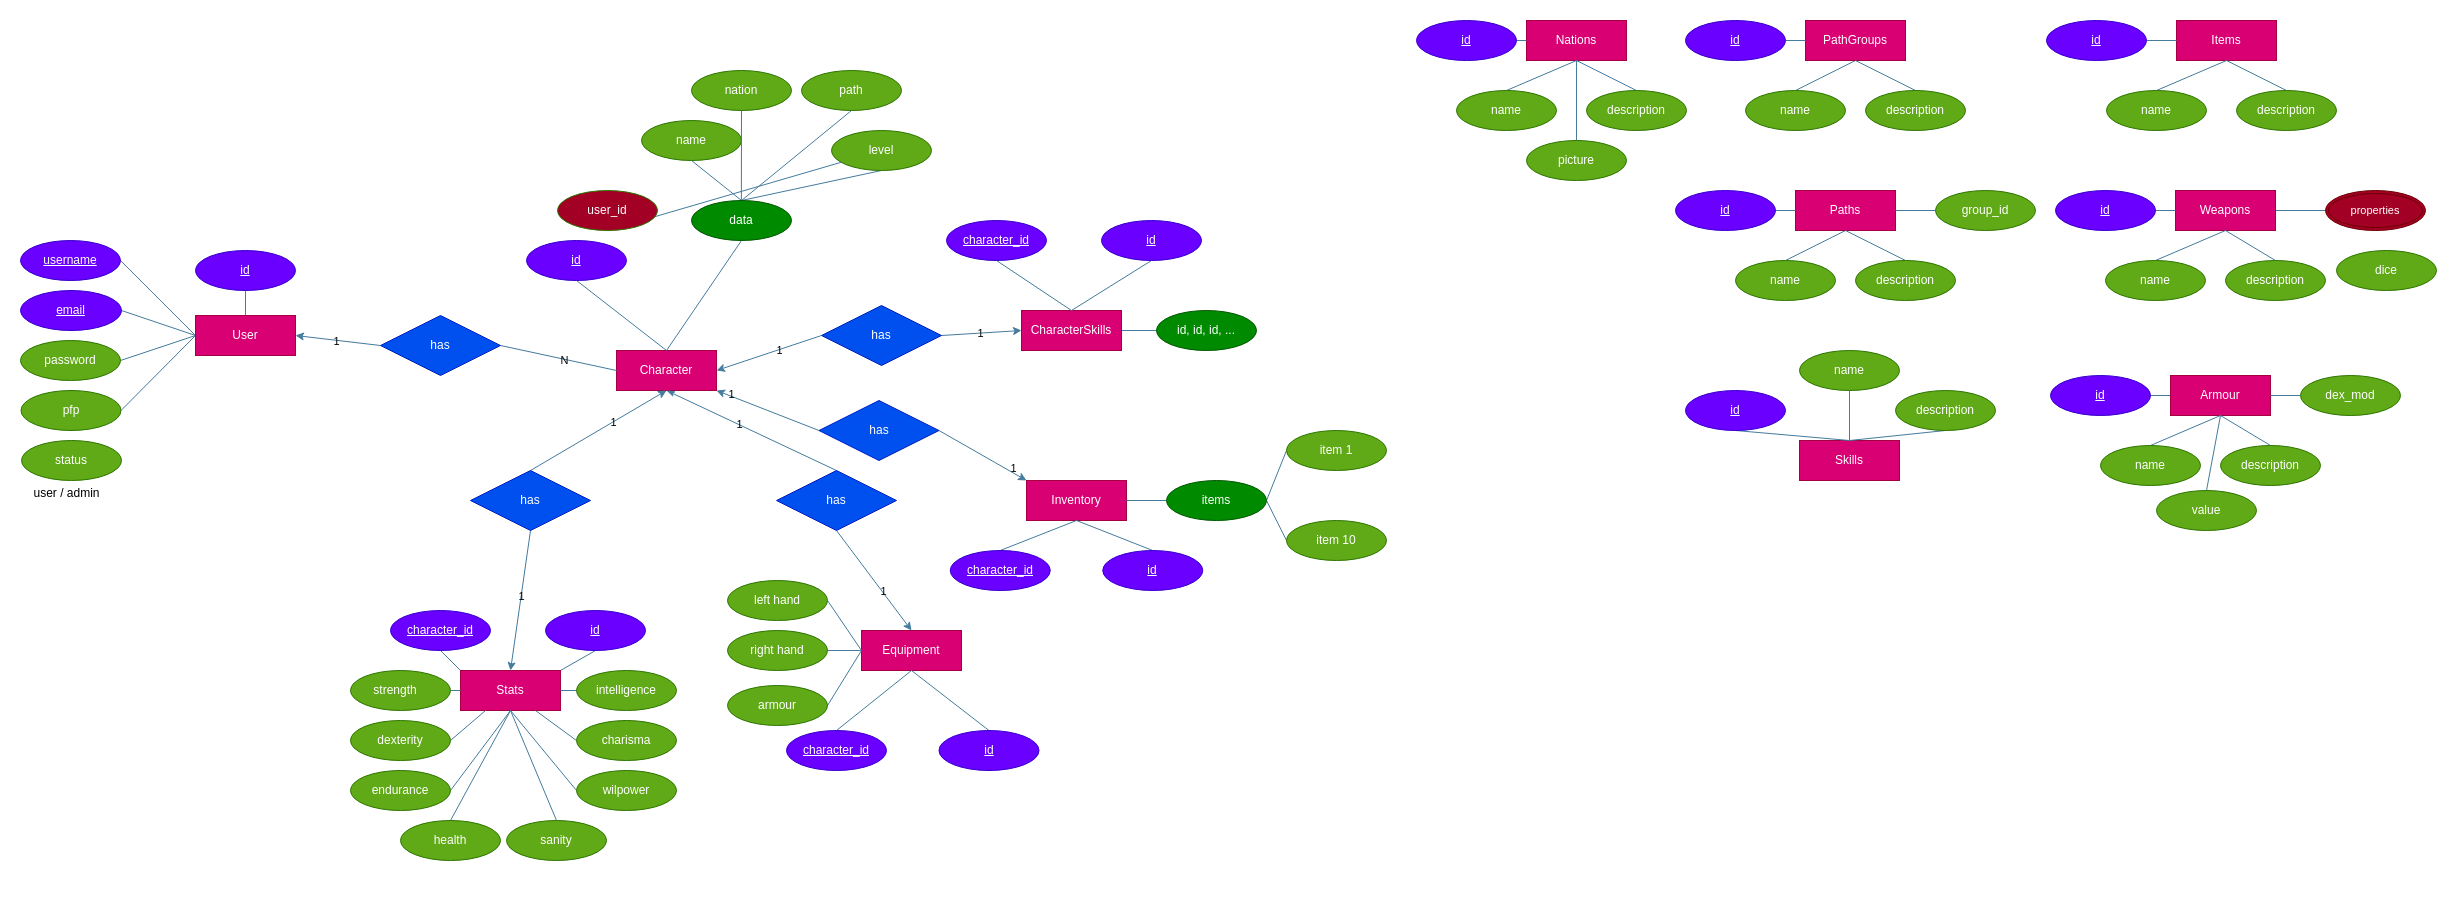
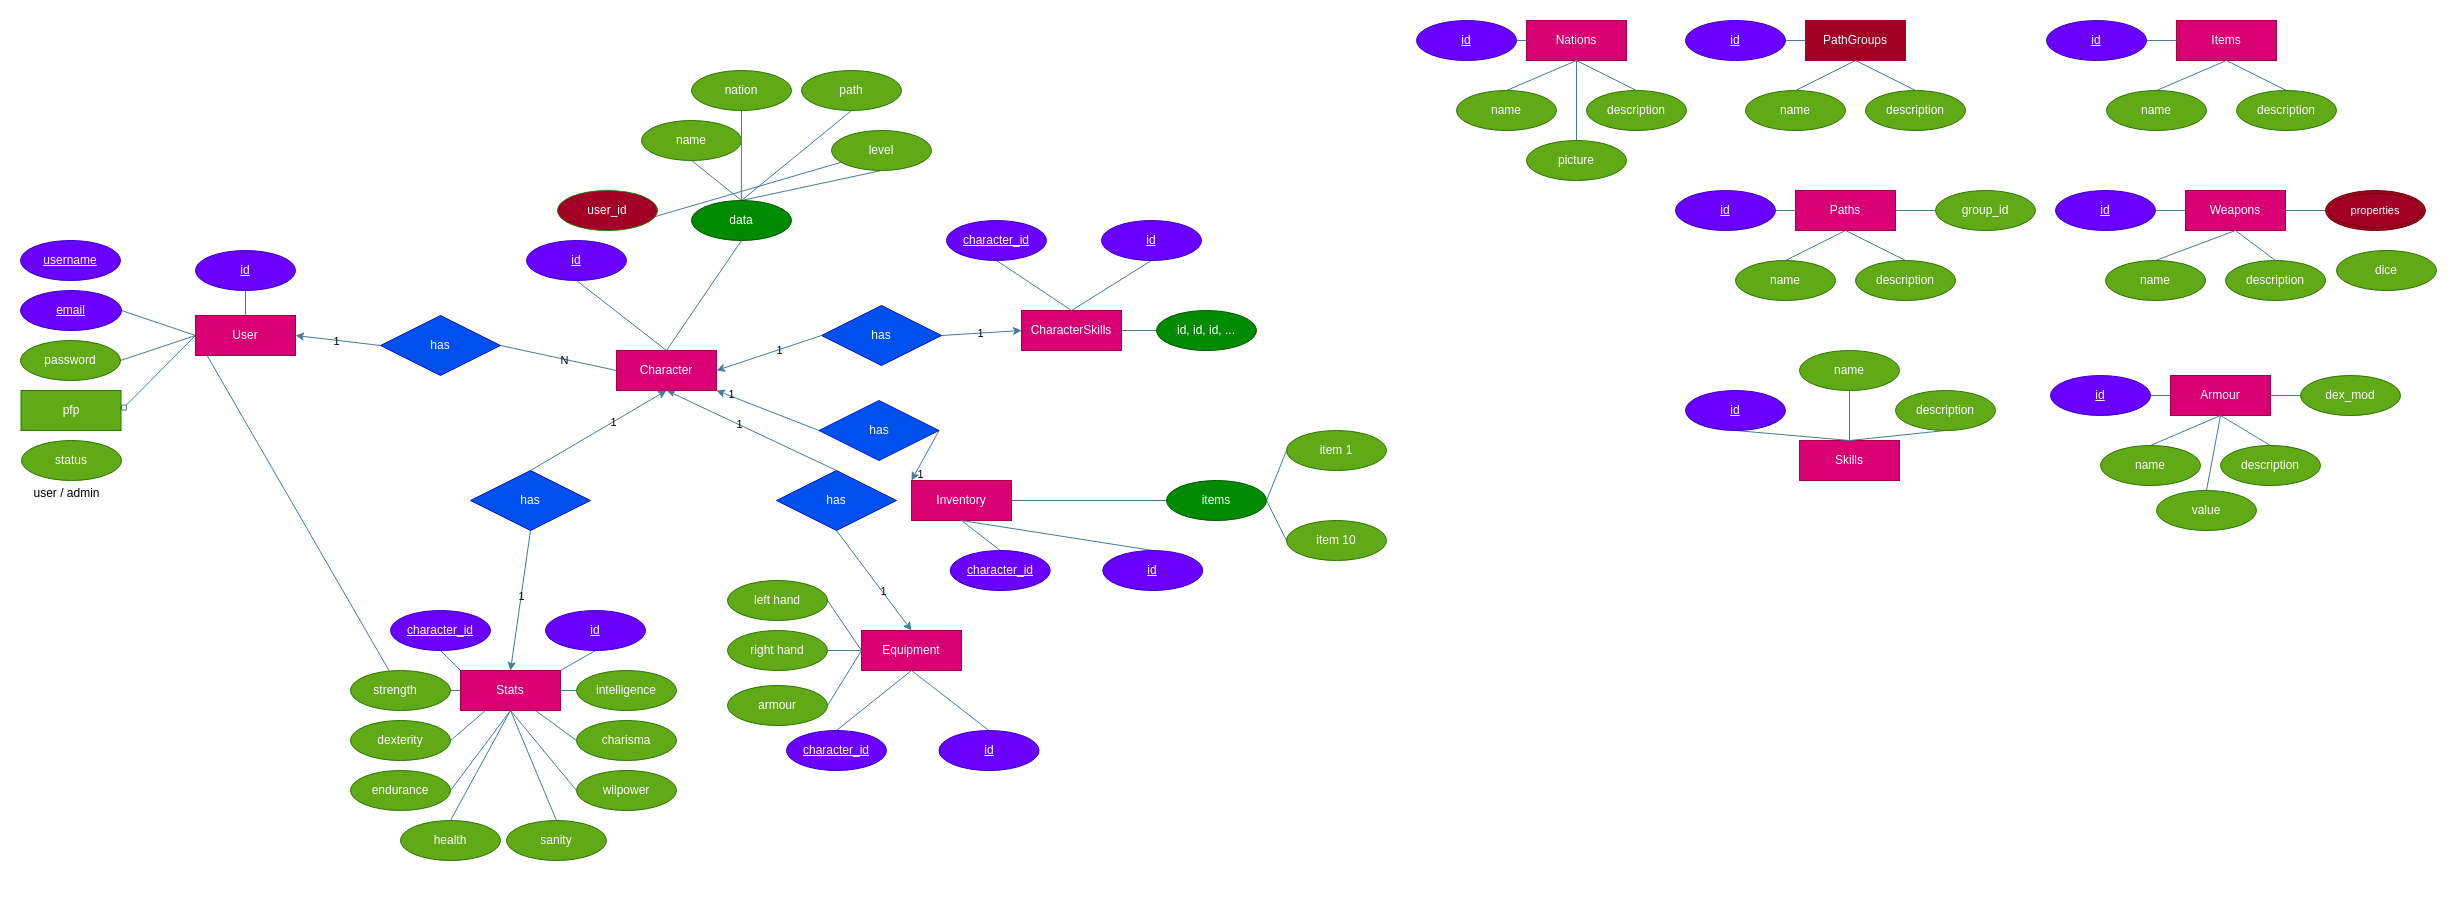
node "PathGroups": fillcolor #d80073 -> #a20025
node "Weapons": moved (2226, 211) -> (2236, 211)
edge "username" -- "User": now "strength" -- "User"
edge "User" -- "pfp": arrowhead none -> diamond
node "pfp": shape ellipse -> rectangle
node "Inventory": moved (1077, 501) -> (962, 501)
